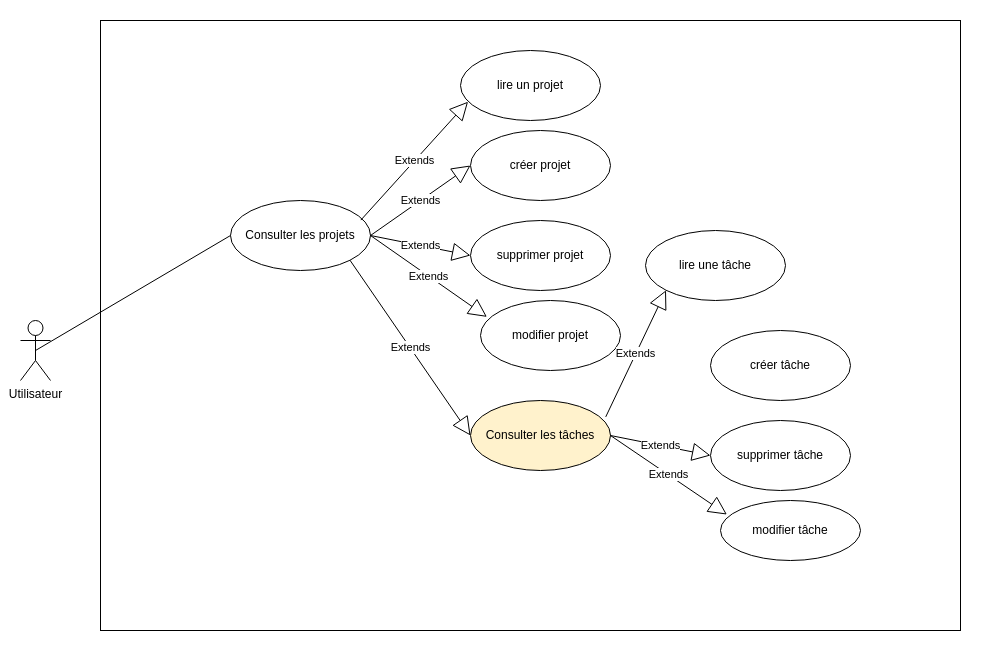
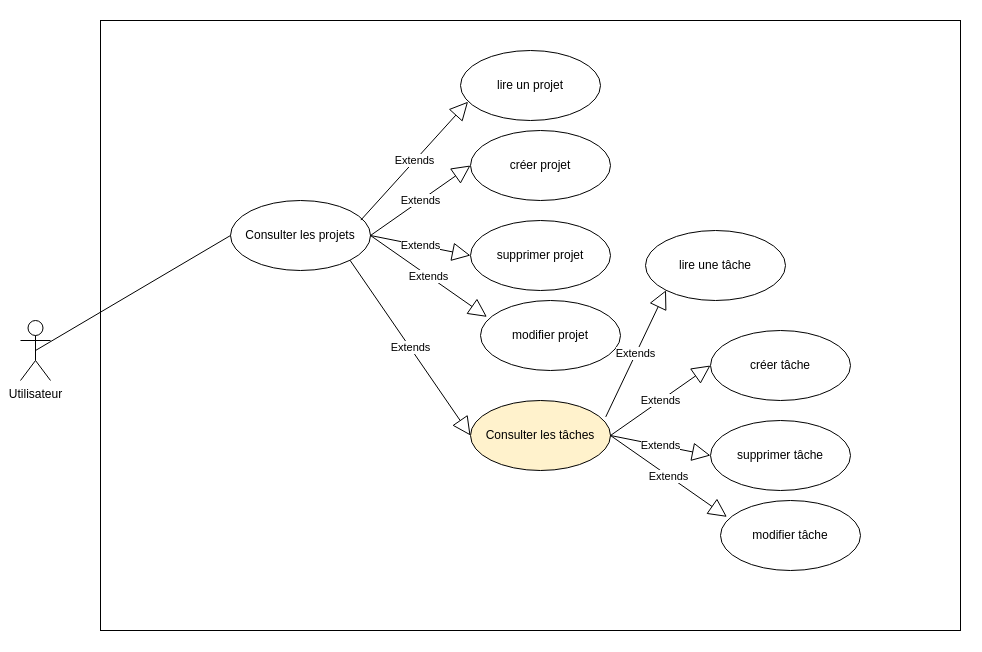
edge "Consulter les tâches" -> "créer tâche": added, label "Extends"
node "modifier tâche": size 140x60 -> 140x70
